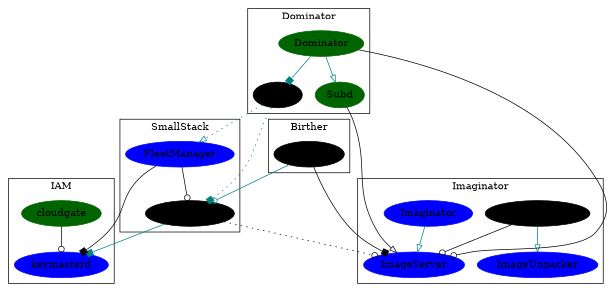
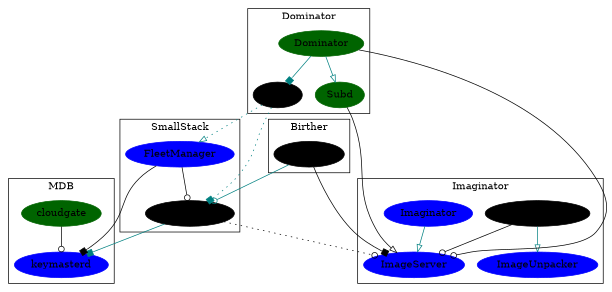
cluster "IAM": label "IAM" -> "MDB"
